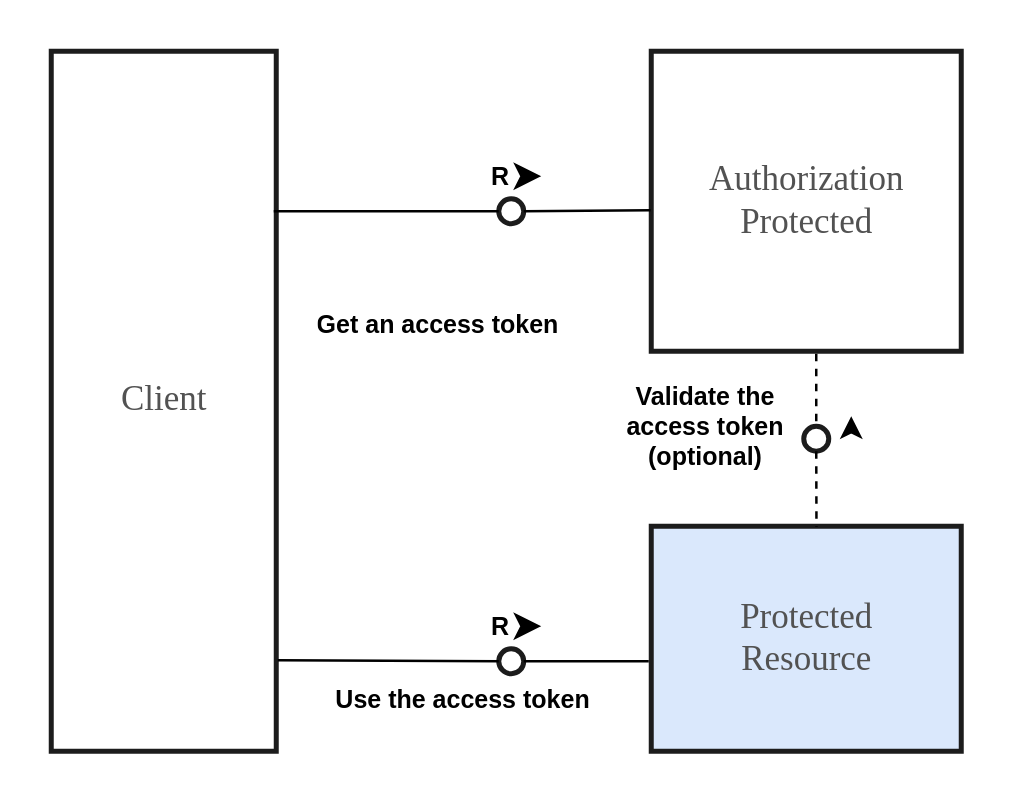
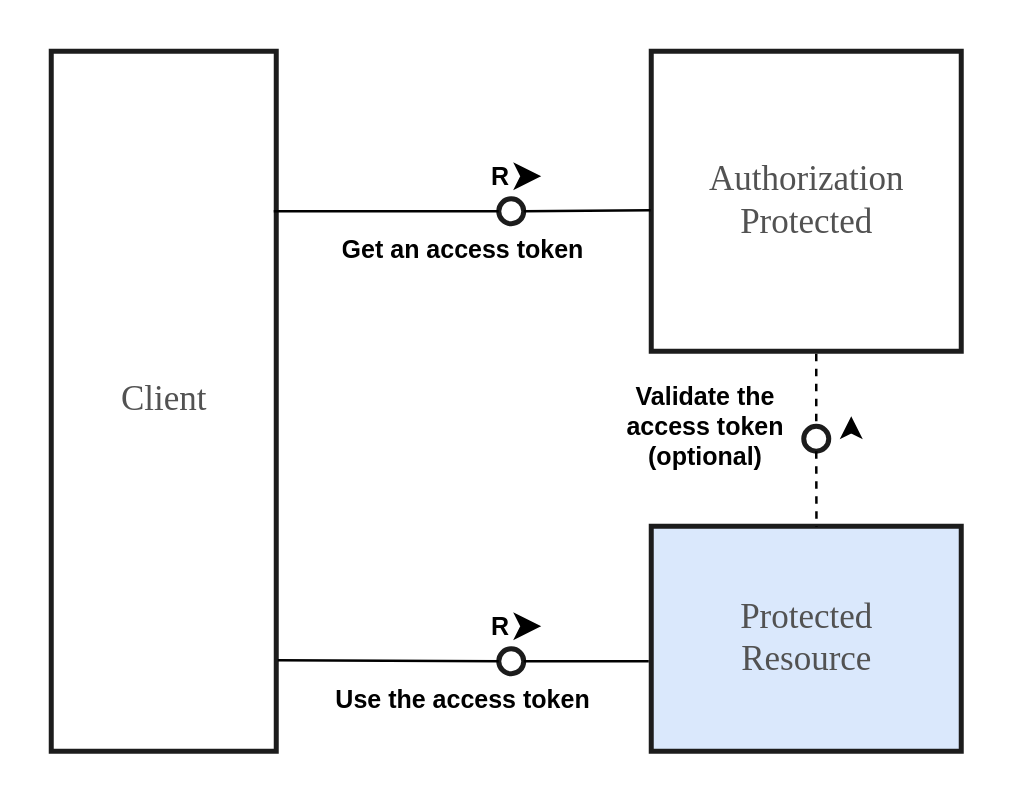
node "Get an access token": moved (439, 324) -> (464, 249)
